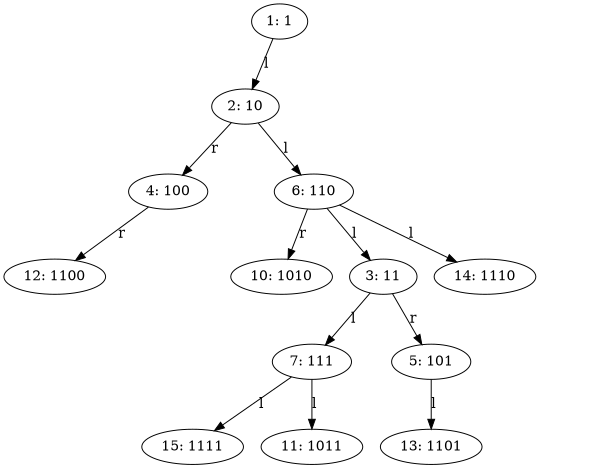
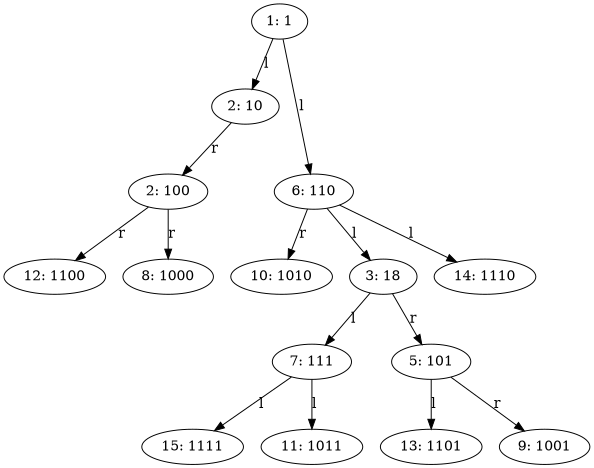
edge "2: 10" -> "6: 110": now "1: 1" -> "6: 110"
node "4: 100": label "4: 100" -> "2: 100"
node "8: 1000": added
node "3: 11": label "3: 11" -> "3: 18"
node "9: 1001": added
